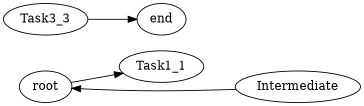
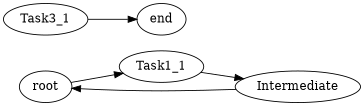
node "Task3_3": label "Task3_3" -> "Task3_1"
edge "Task1_1" -> "Intermediate": added
